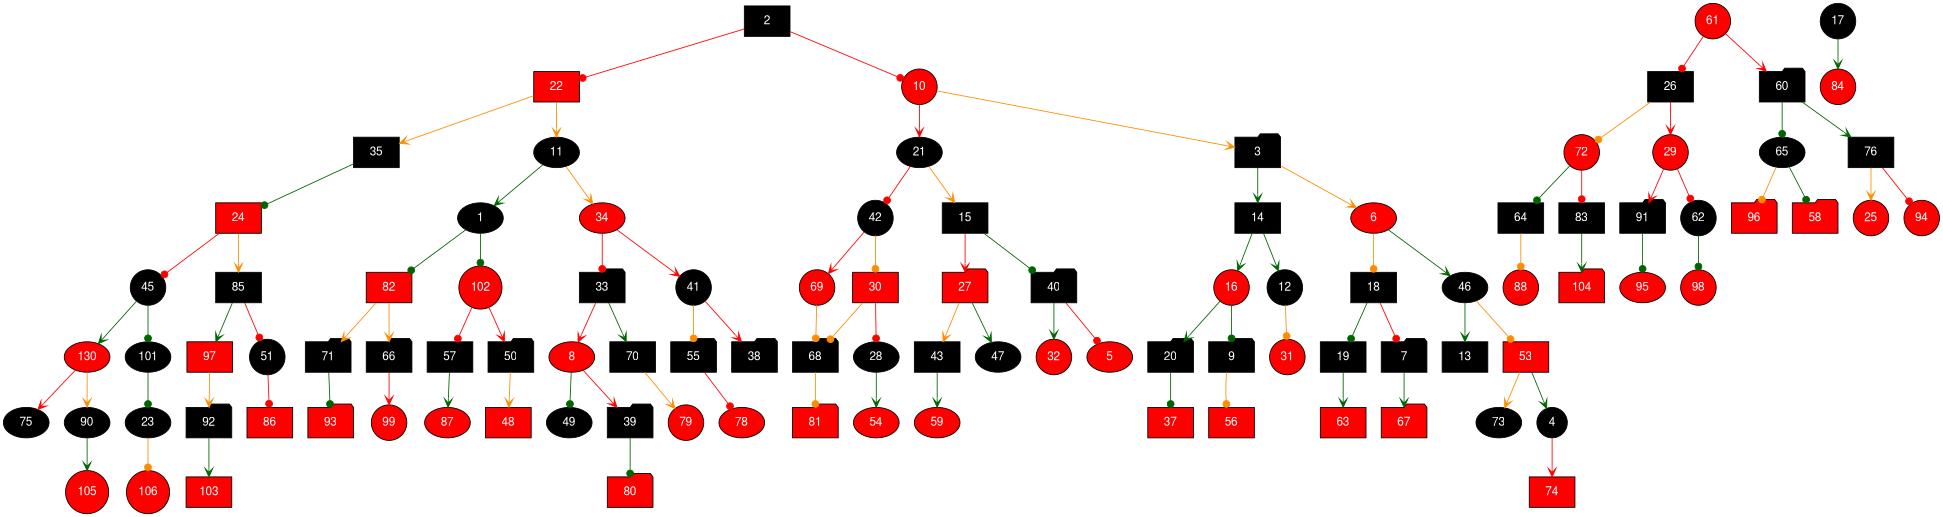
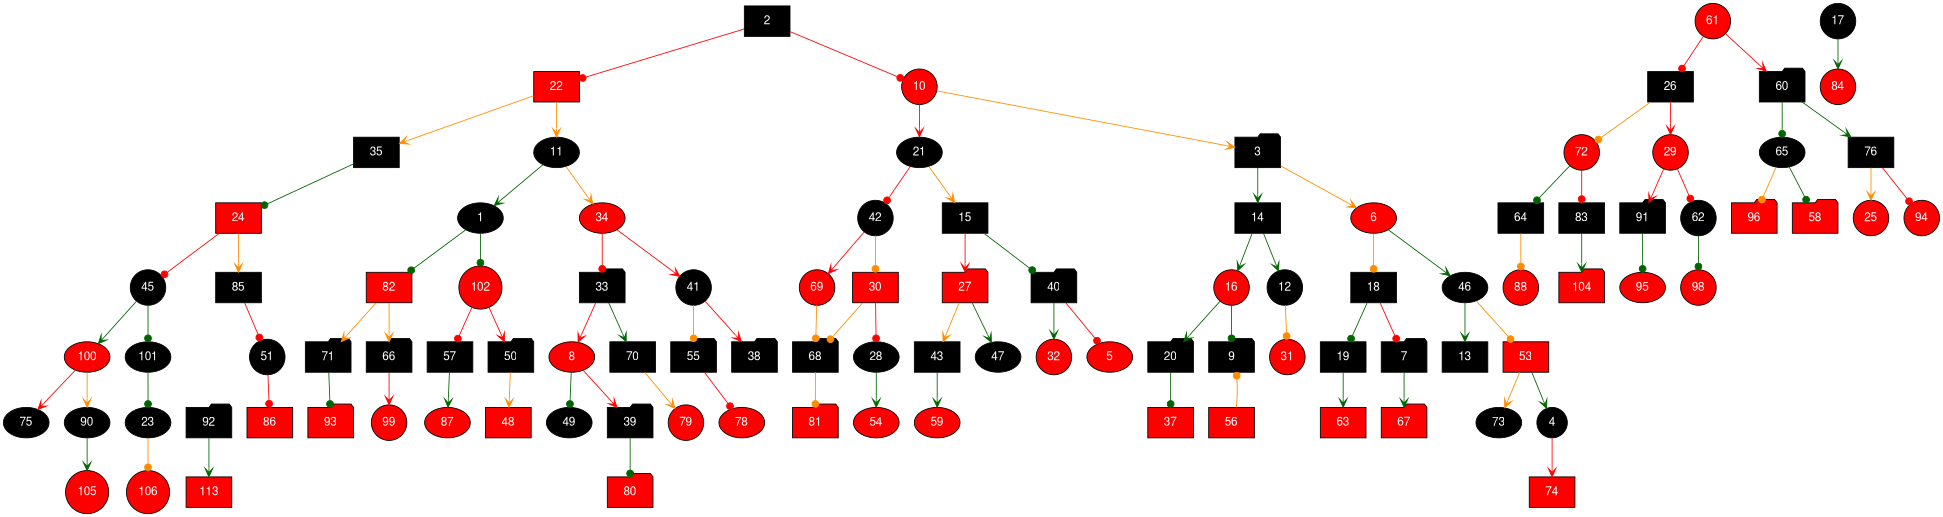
node "130": label "130" -> "100"
node "97": removed
edge "9" -> "56": reversed
node "103": label "103" -> "113"
